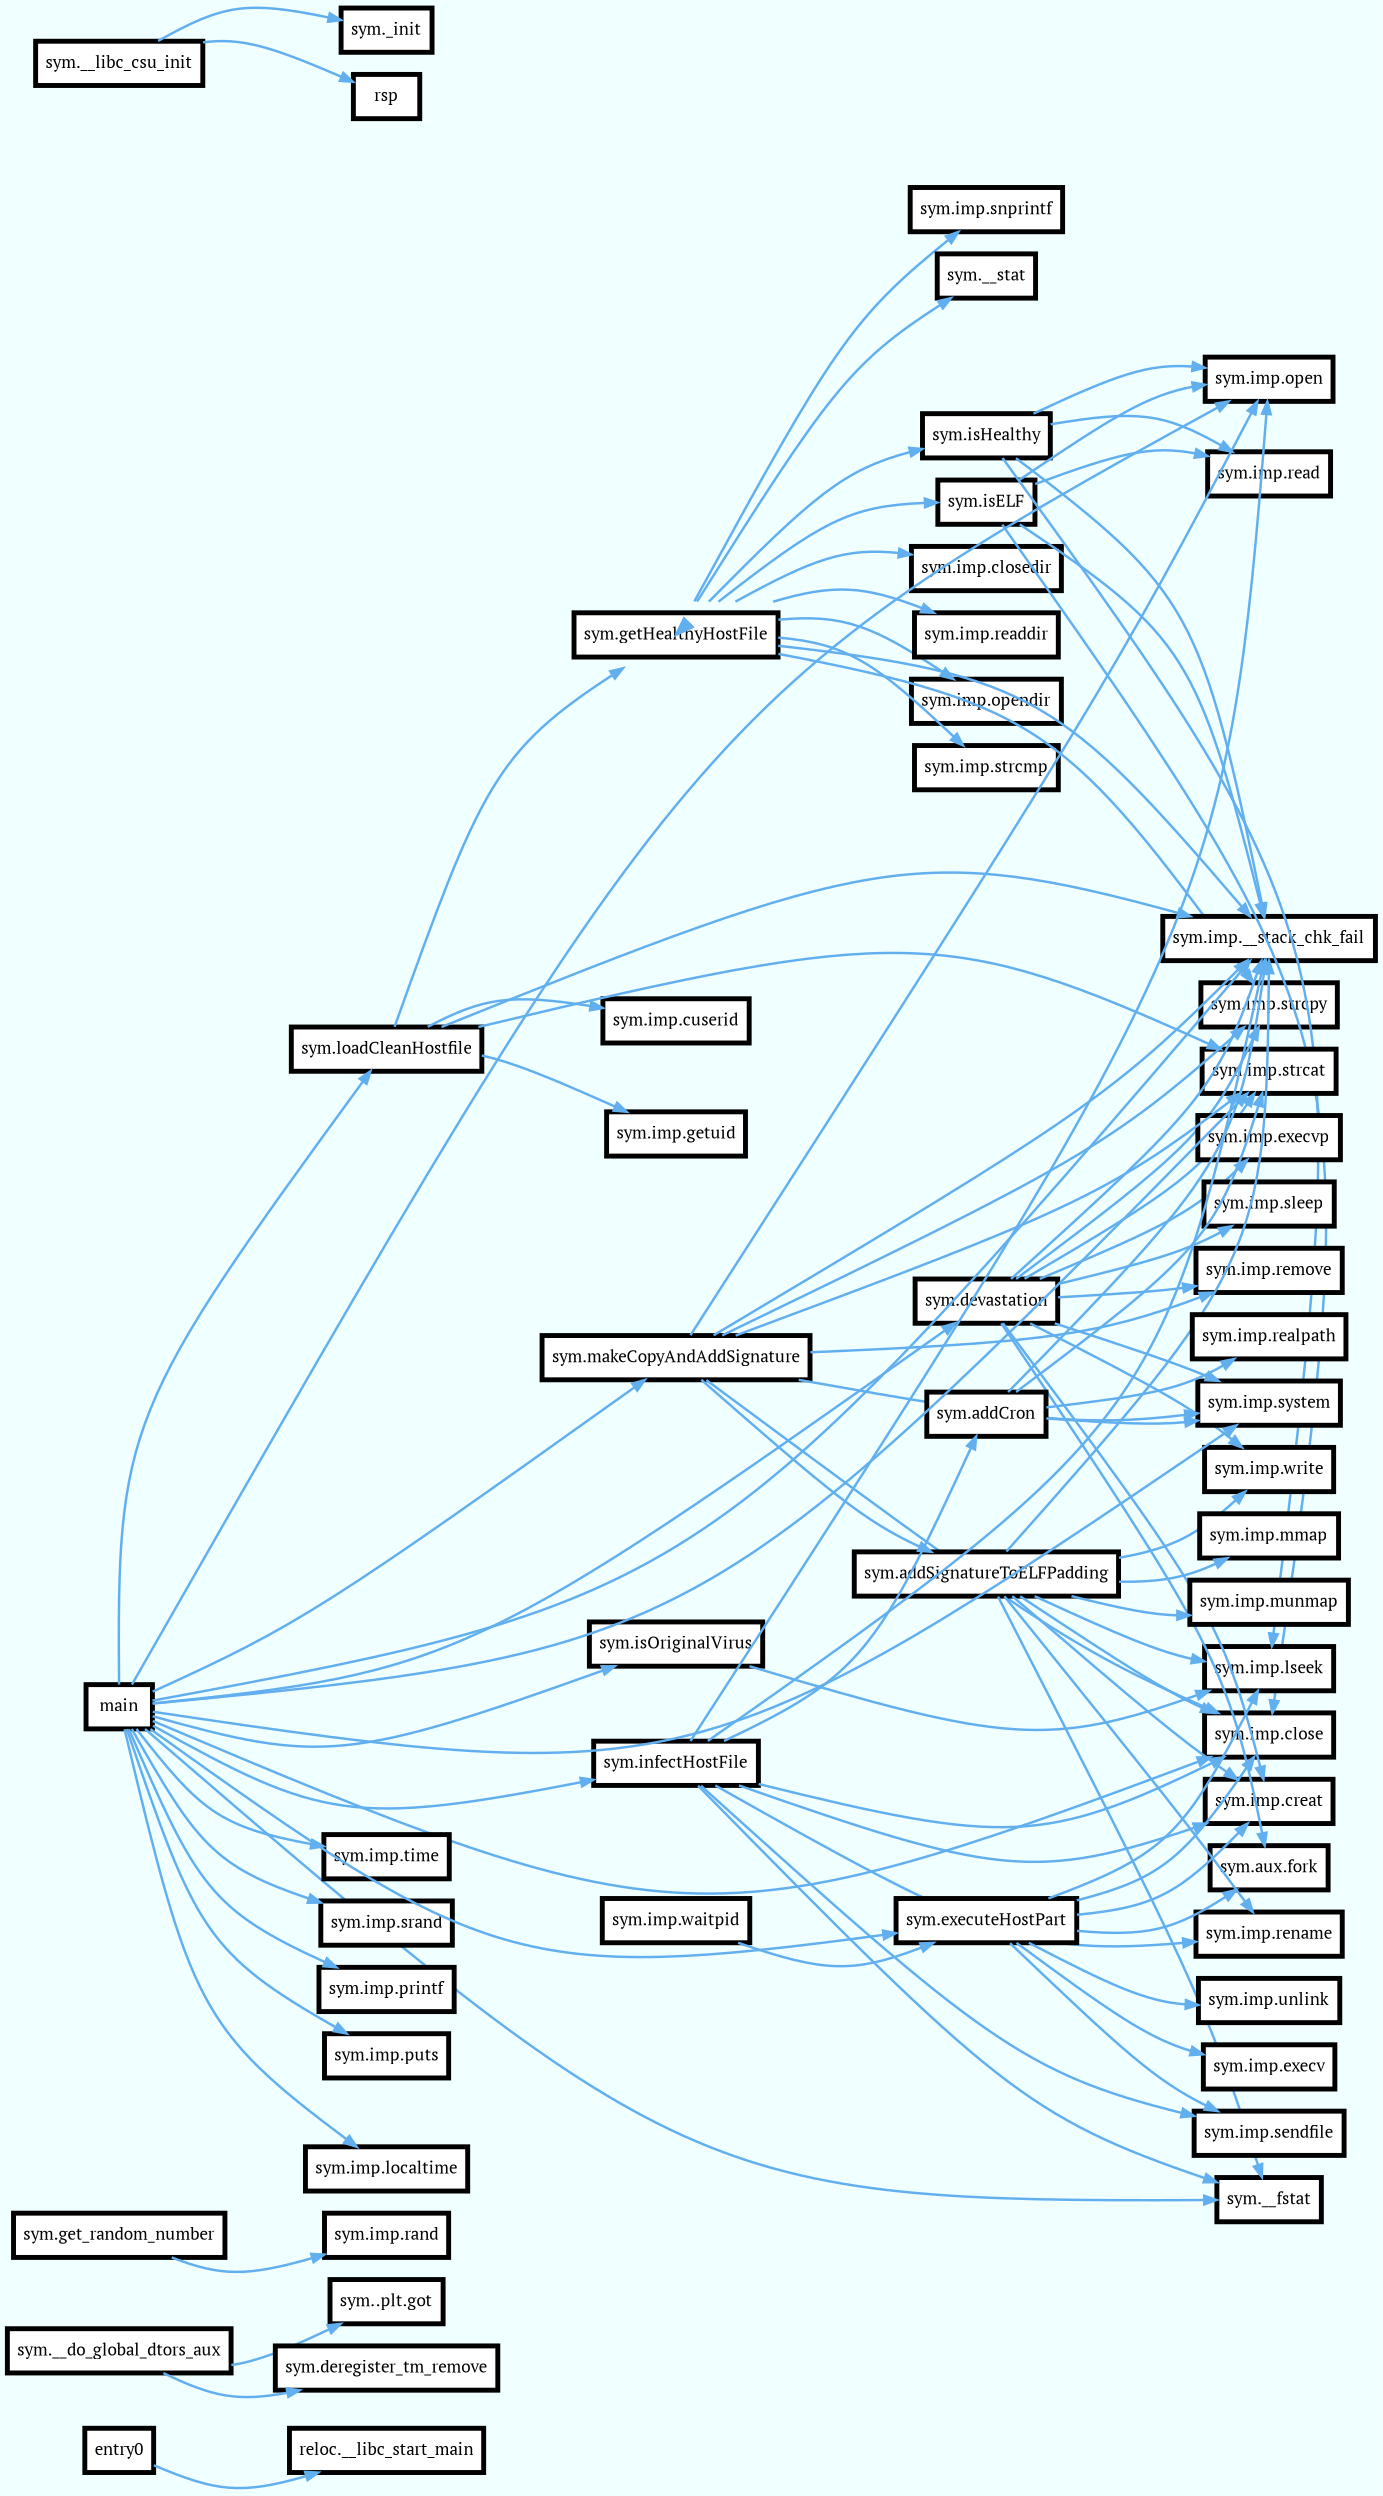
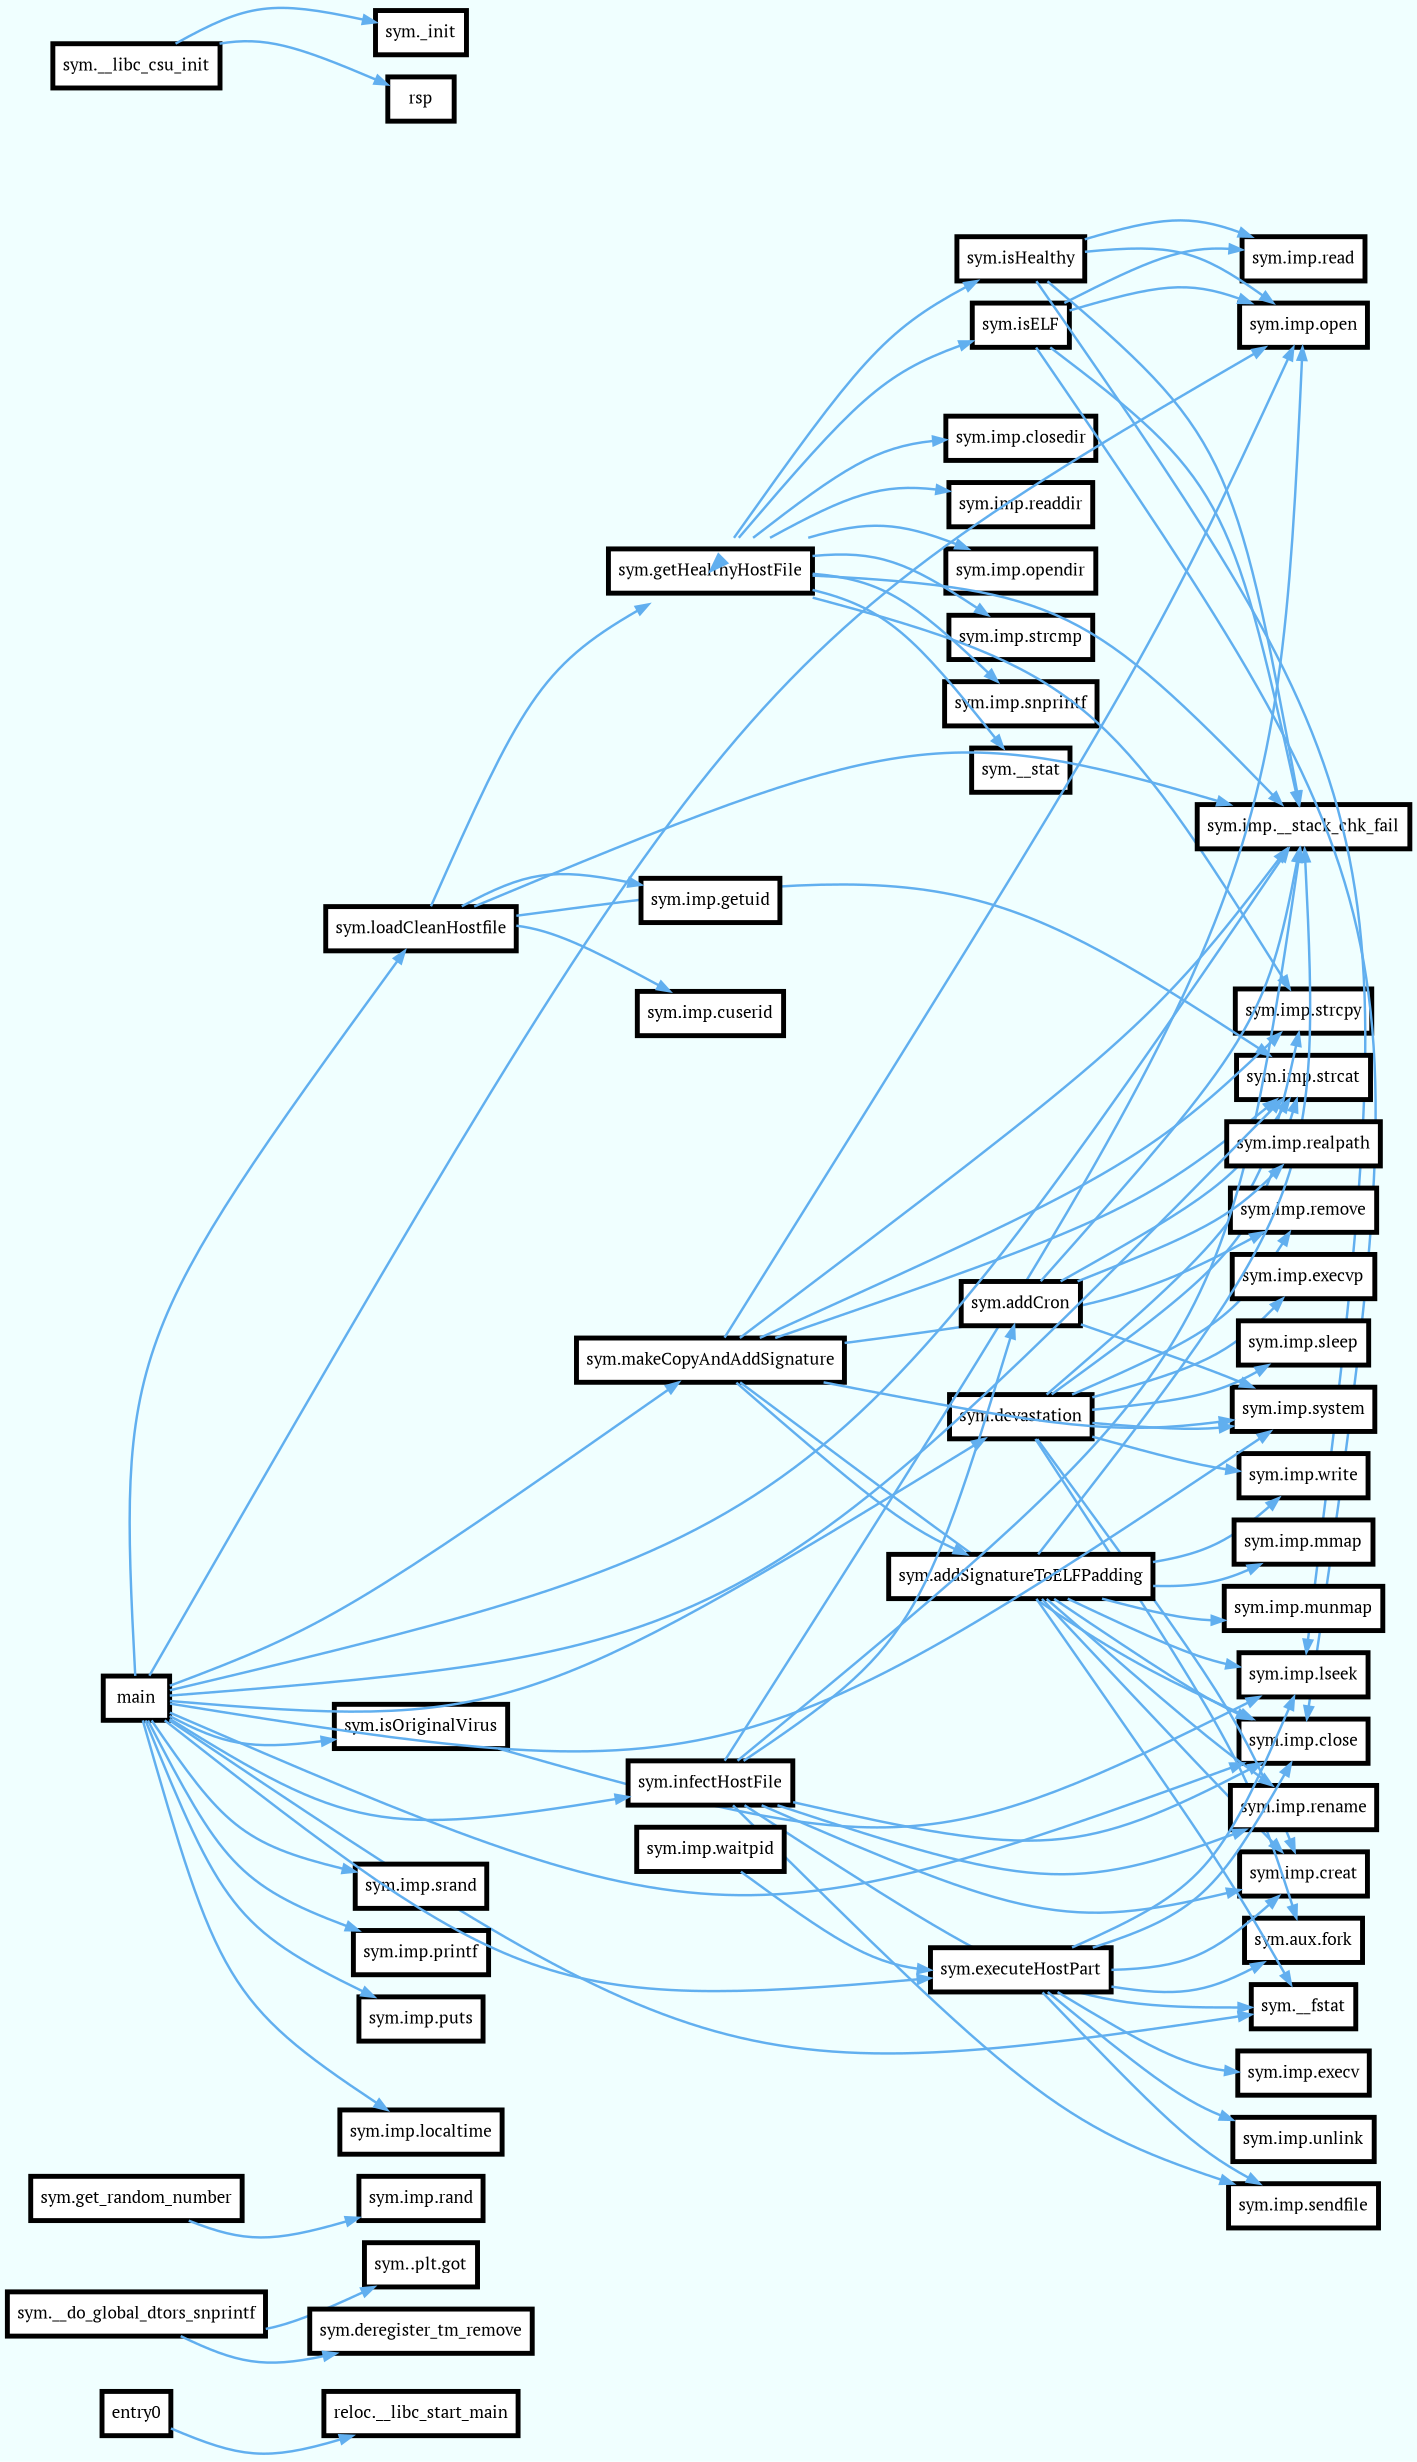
edge "sym.devastation" -> "sym.imp.__stack_chk_fail": removed
node "sym.imp.time": removed
node "sym.__do_global_dtors_aux": label "sym.__do_global_dtors_aux" -> "sym.__do_global_dtors_snprintf"
